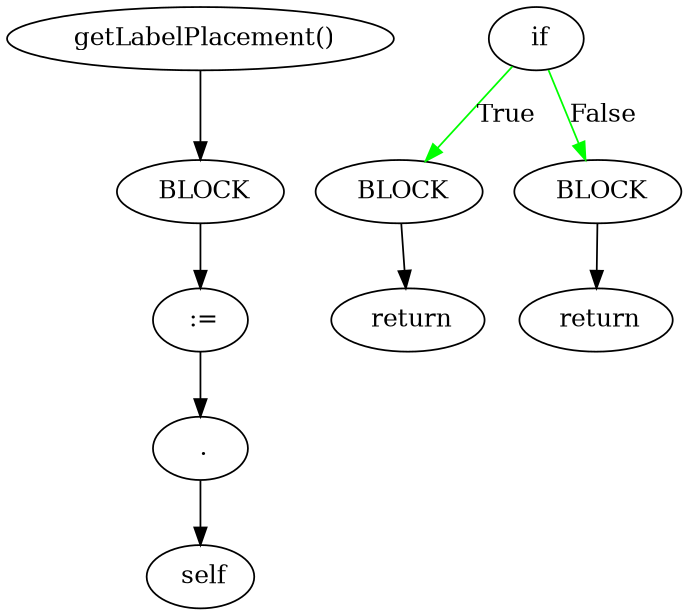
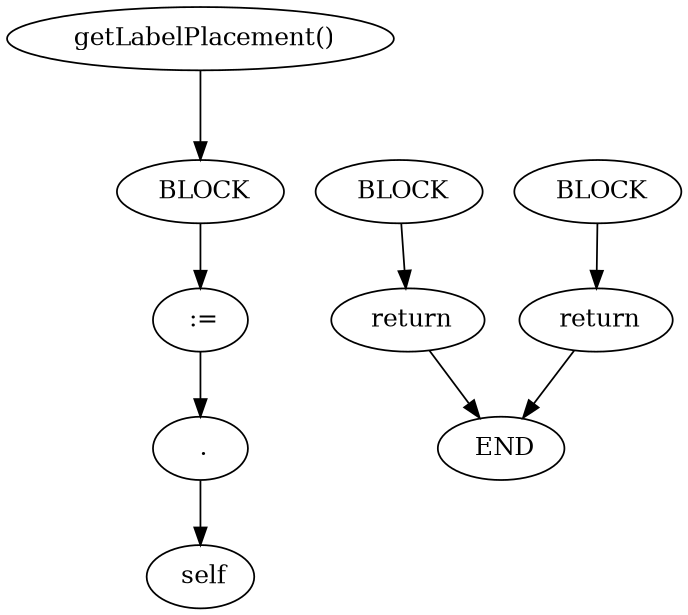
node "if": removed
node "END": added
